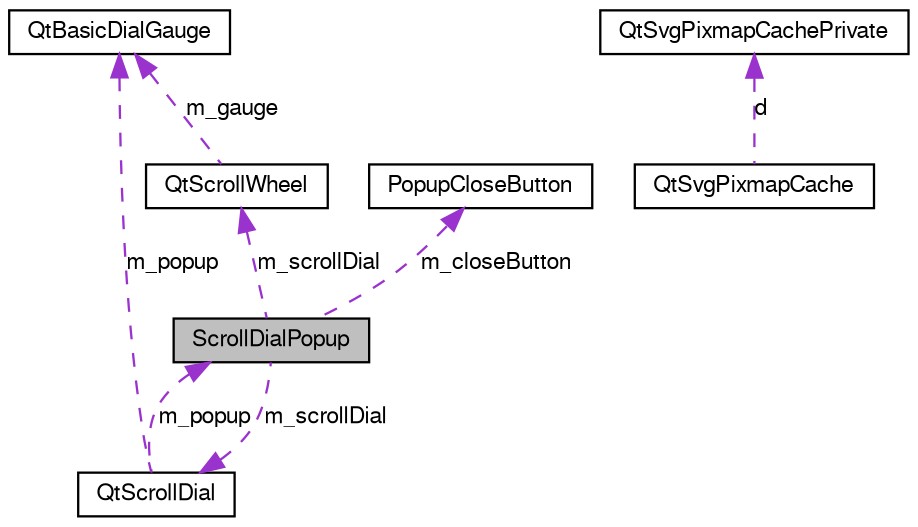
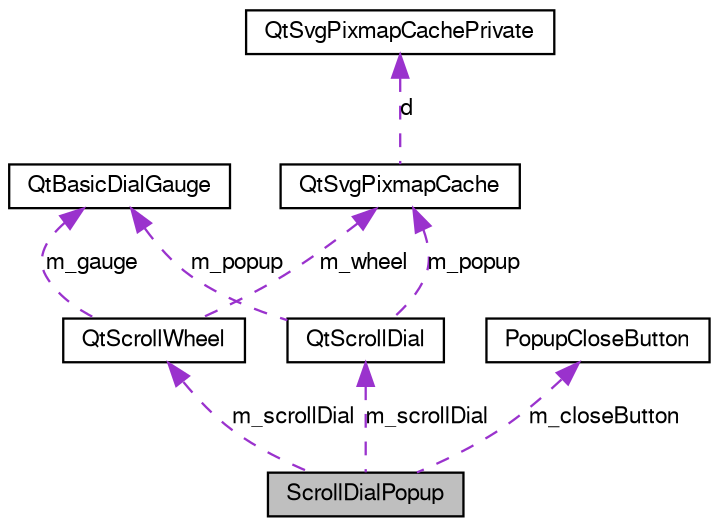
edge "QtScrollWheel" -> "QtSvgPixmapCache": added, label "m_wheel"
edge "QtScrollDial" -> "ScrollDialPopup": now "QtScrollDial" -> "QtSvgPixmapCache"
